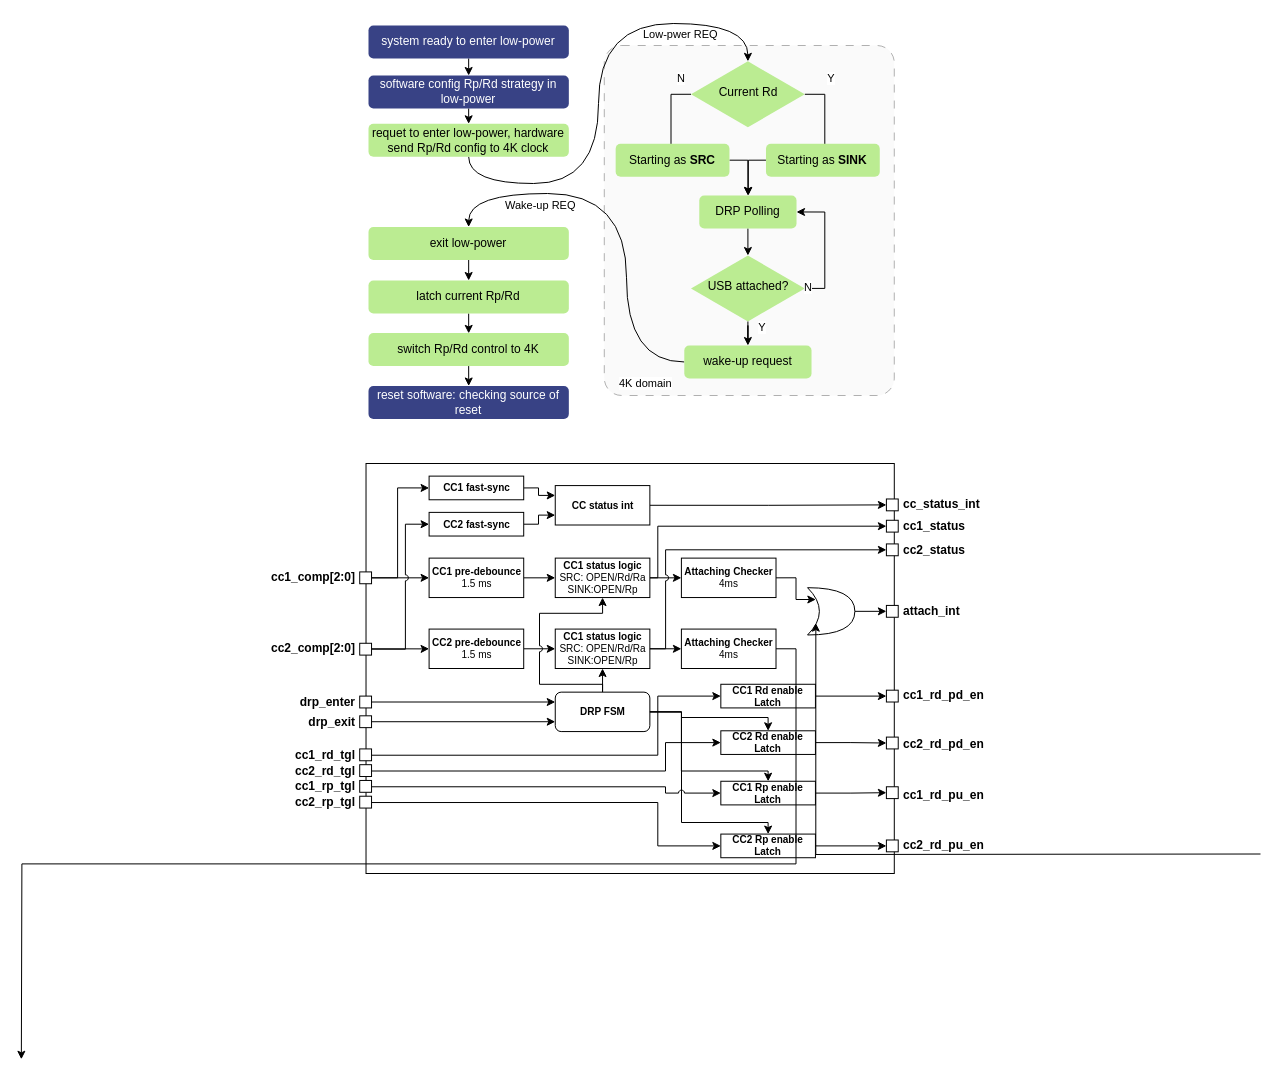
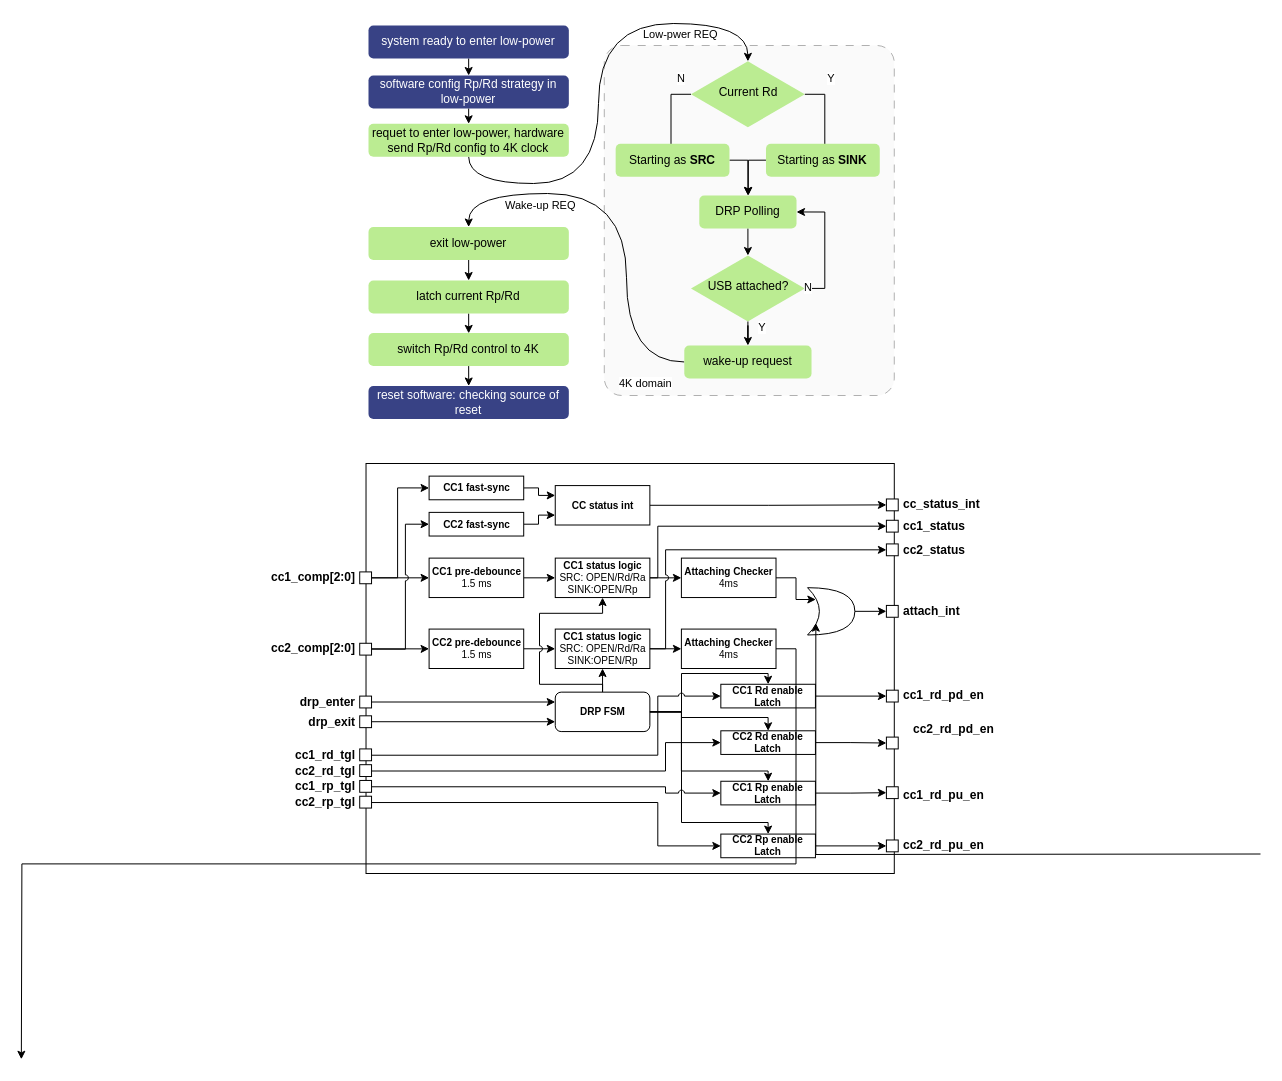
edge "DRP FSM" -> "CC1 Rd enable Latch": added
node "cc2_rd_pd_en": moved (941, 745) -> (951, 730)
